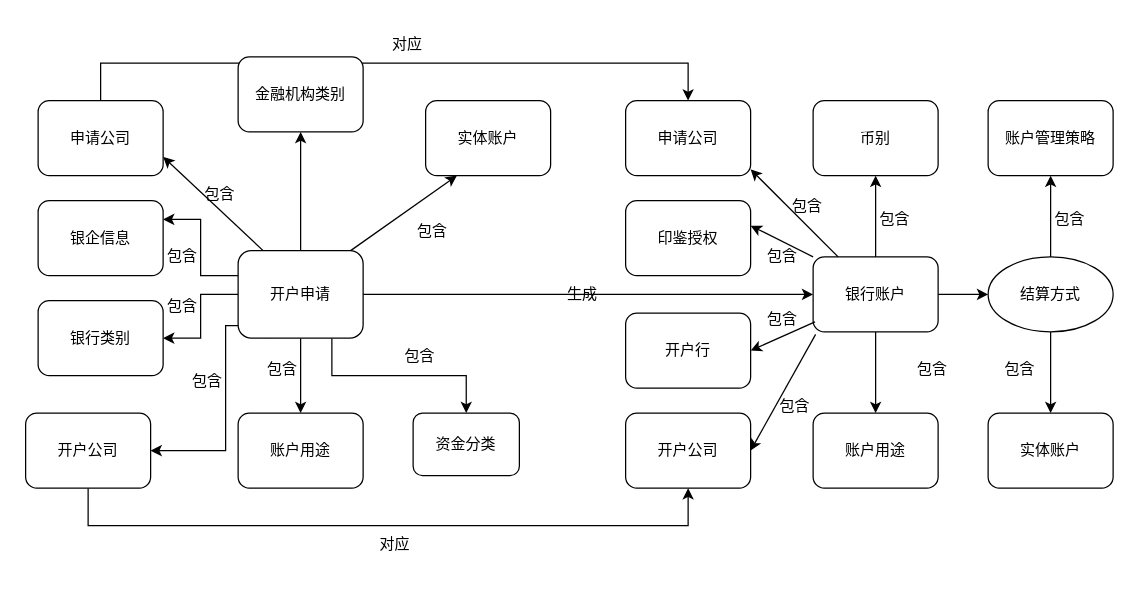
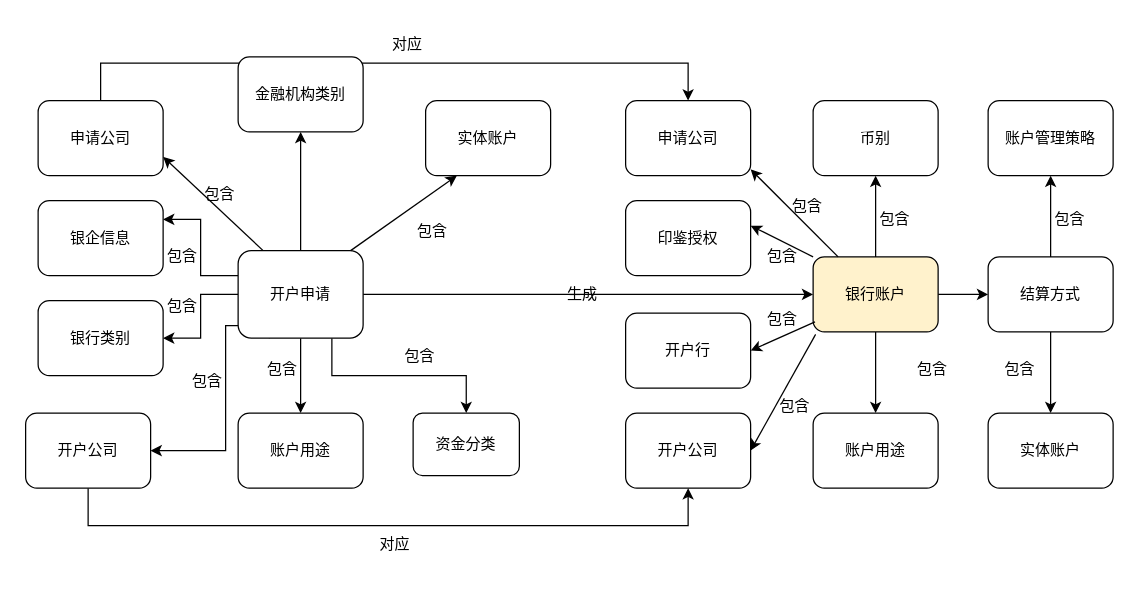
node "银行账户": fillcolor #ffffff -> #fff2cc
node "结算方式": shape ellipse -> rounded rectangle
